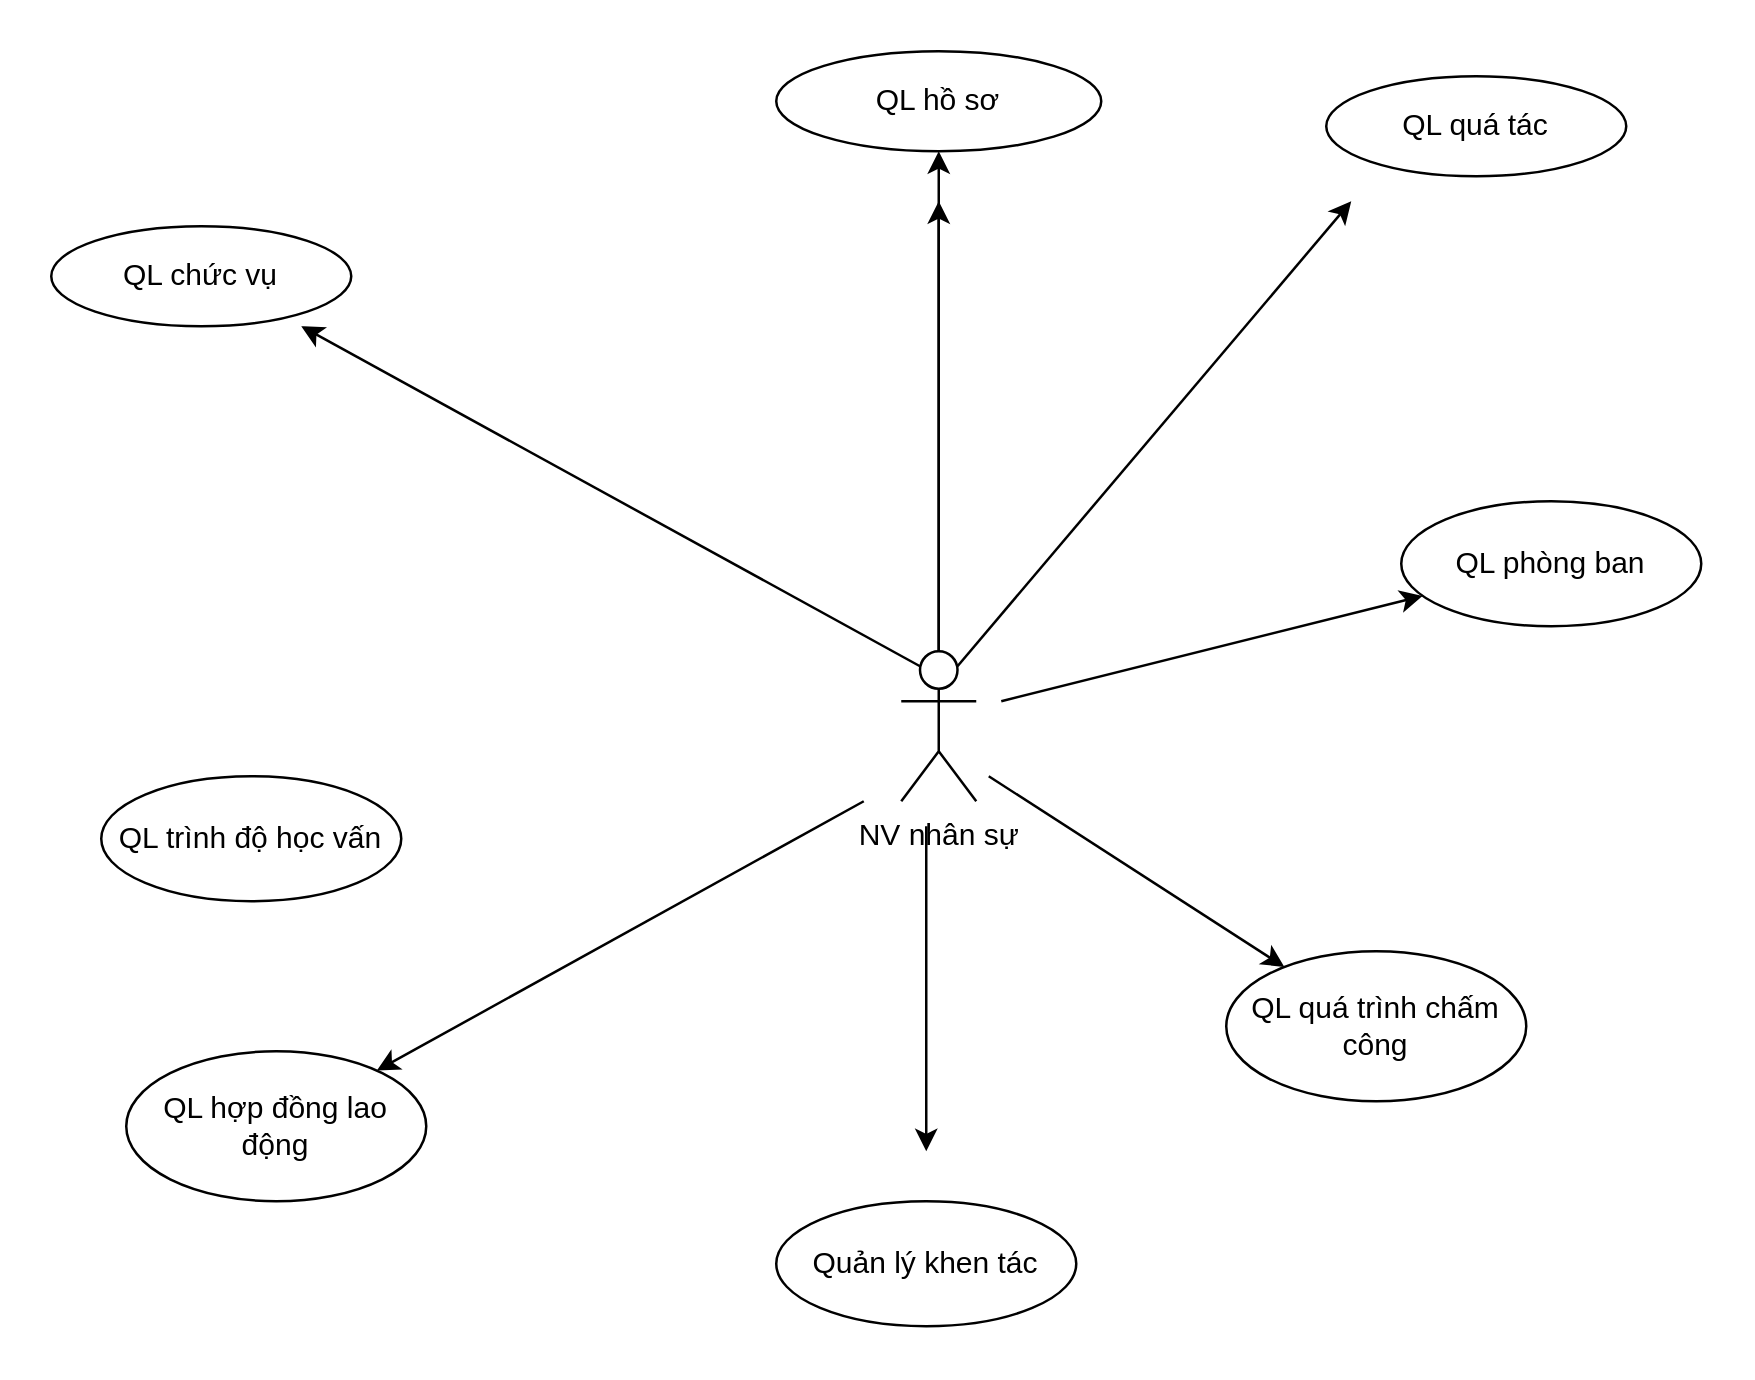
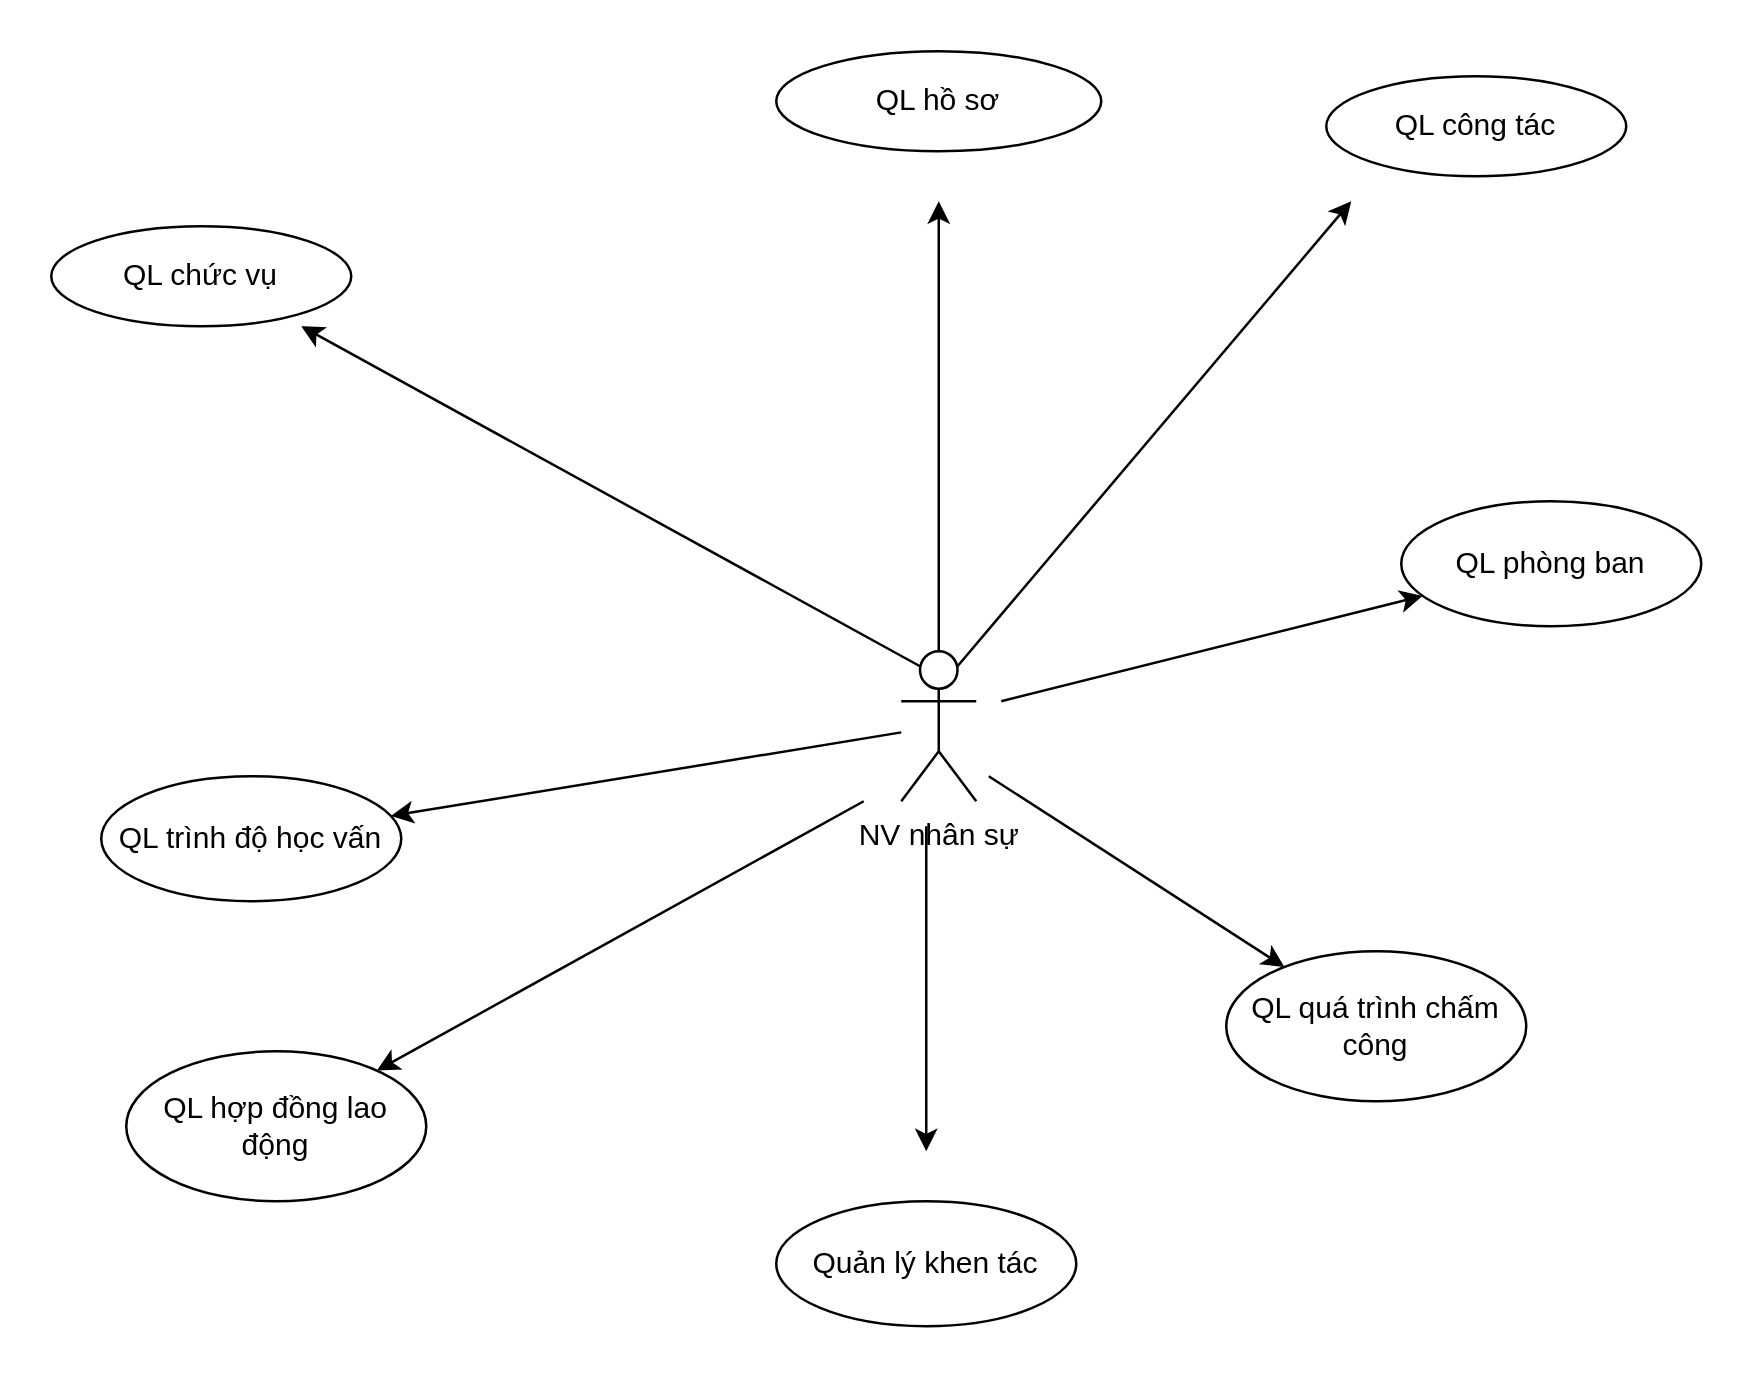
node "QL quá tác": label "QL quá tác" -> "QL công tác"
edge "NV nhân sự" -> "QL hồ sơ": now "NV nhân sự" -> "QL trình độ học vấn"
